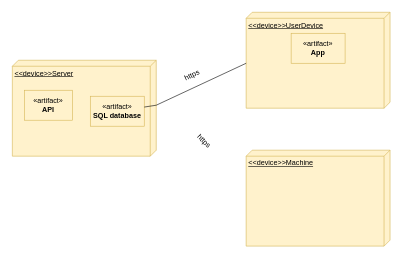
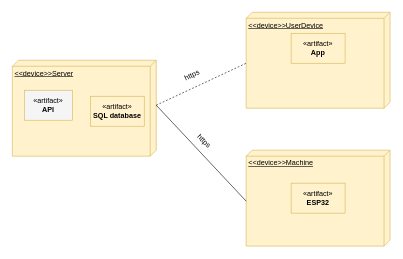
edge "<<device>>UserDevice" -- "<<device>>Server": style solid -> dashed
node "«artifact» API": fillcolor #fff2cc -> #f5f5f5
edge "<<device>>Server" -- "«artifact» SQL database": now "<<device>>Server" -- "<<device>>Machine"
node "«artifact» ESP32": added
